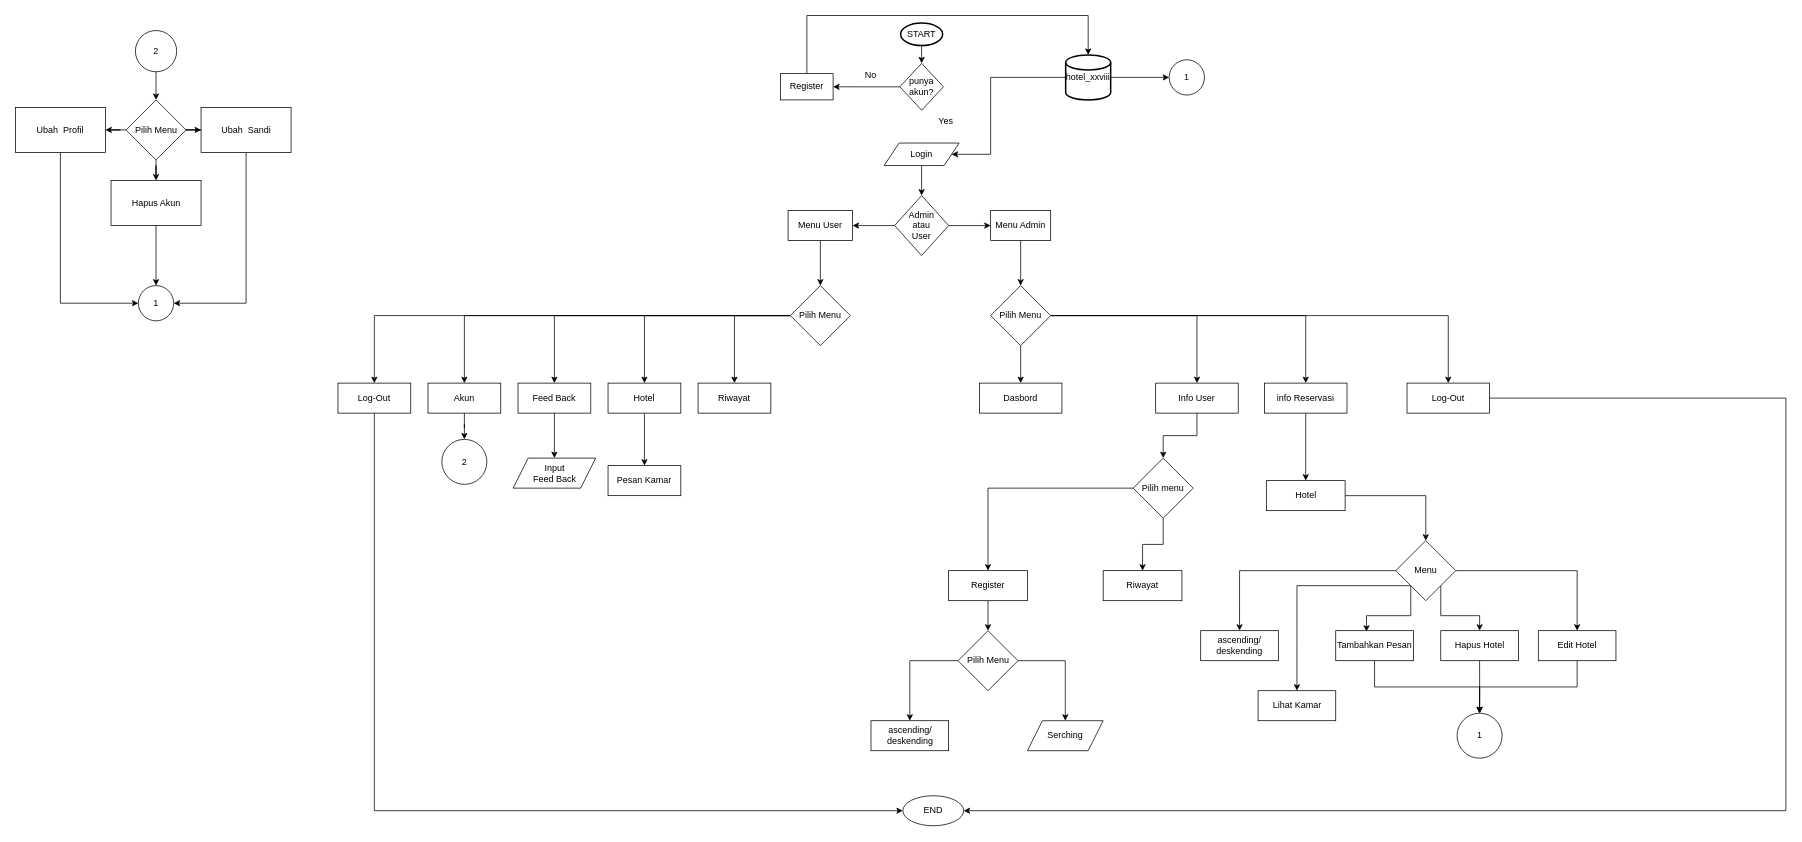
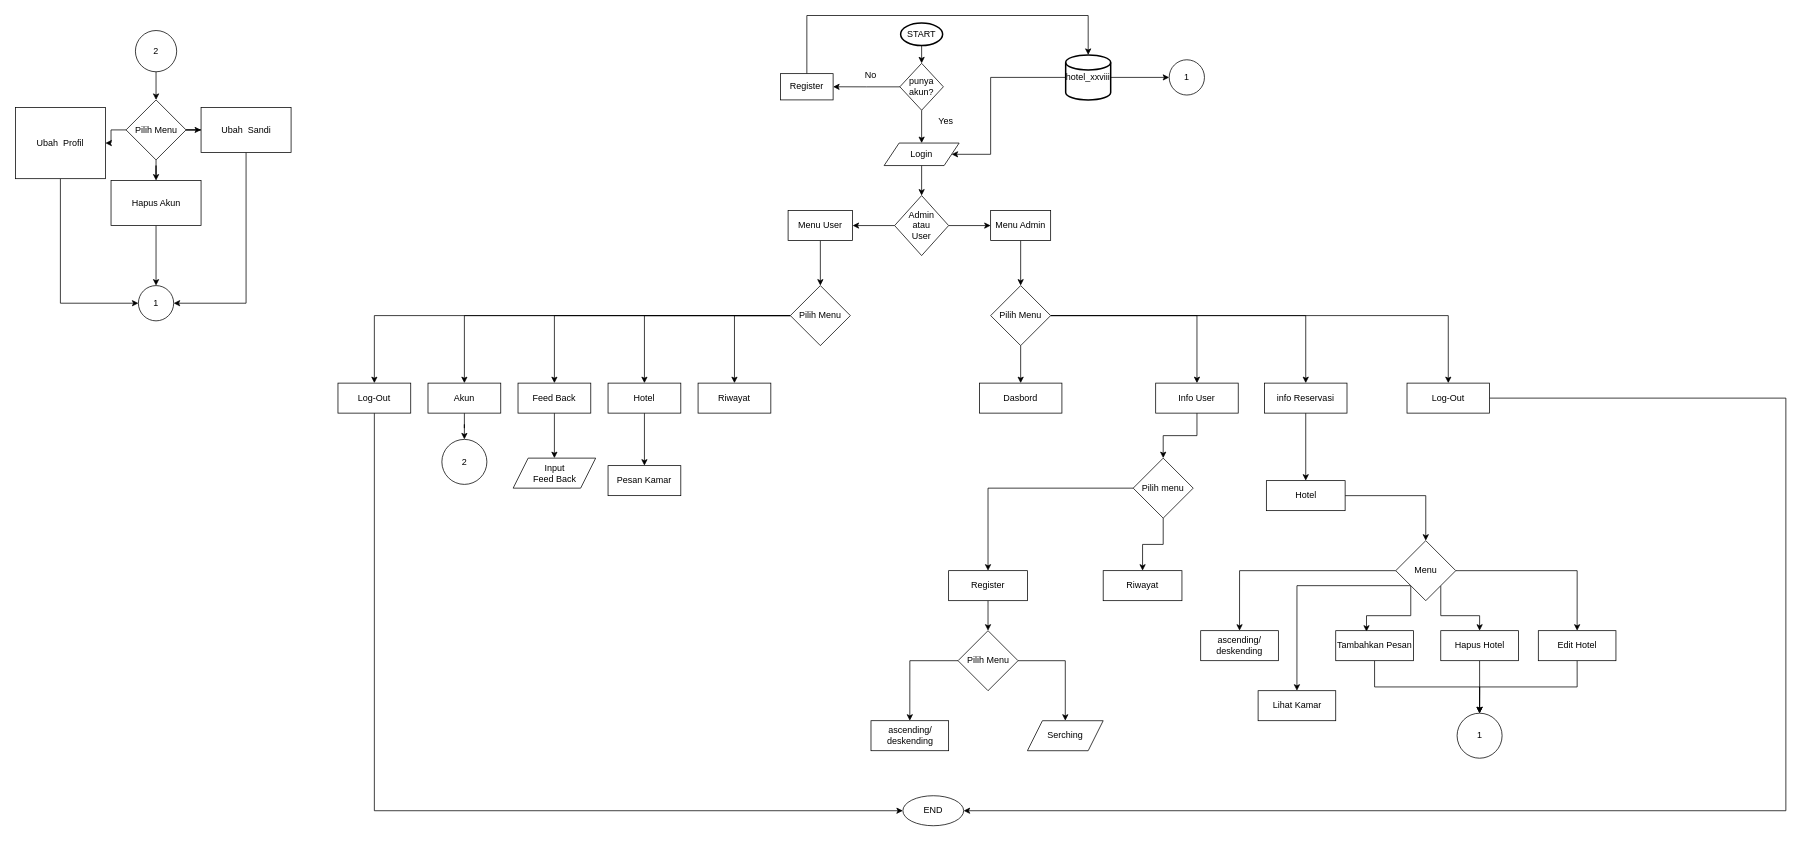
edge "punya akun?" -> "Login": added
node "Ubah Profil": size 90x45 -> 90x71
